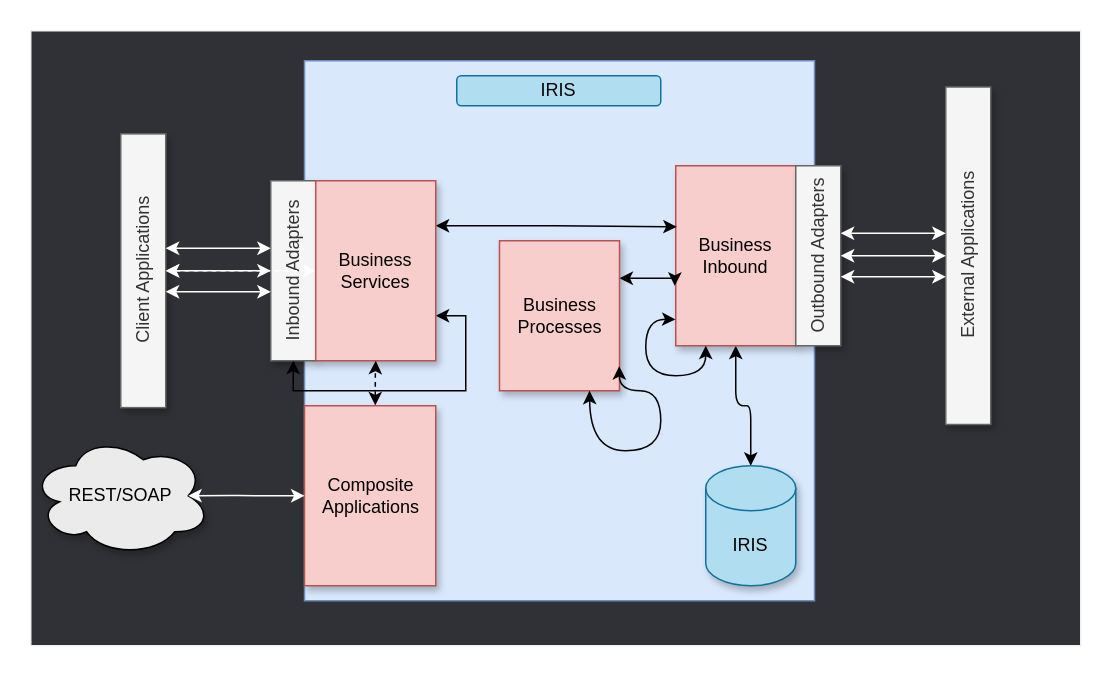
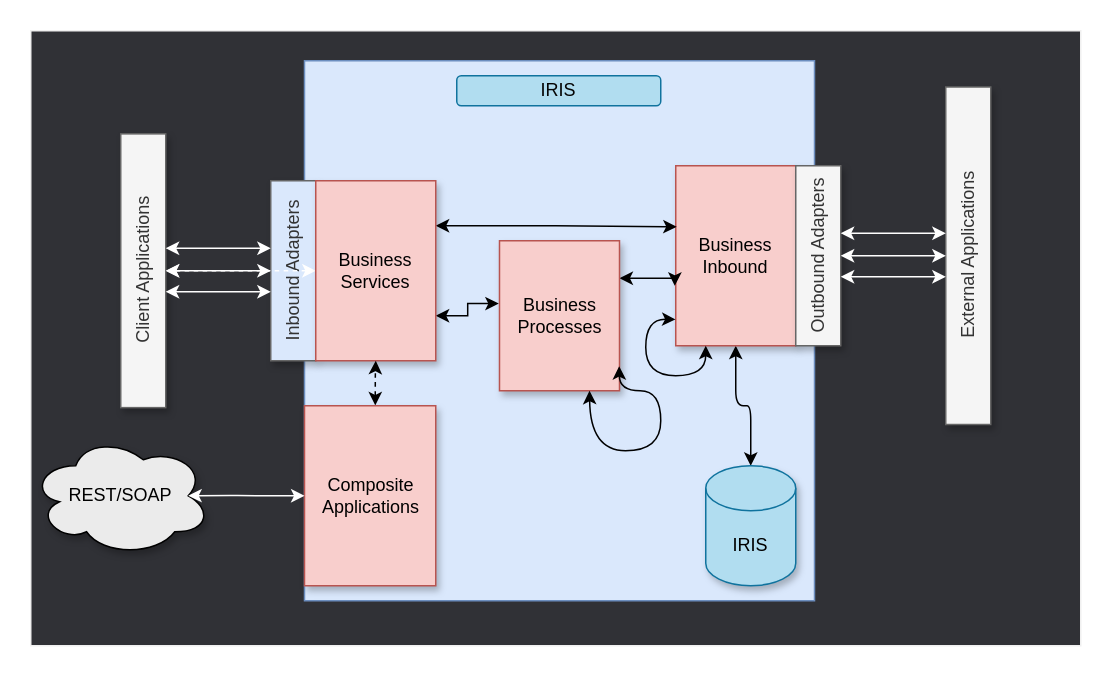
node "Inbound Adapters": fillcolor #f5f5f5 -> #dae8fc
edge "Inbound Adapters" -- "Business Services": now "Business Processes" -- "Business Services"
